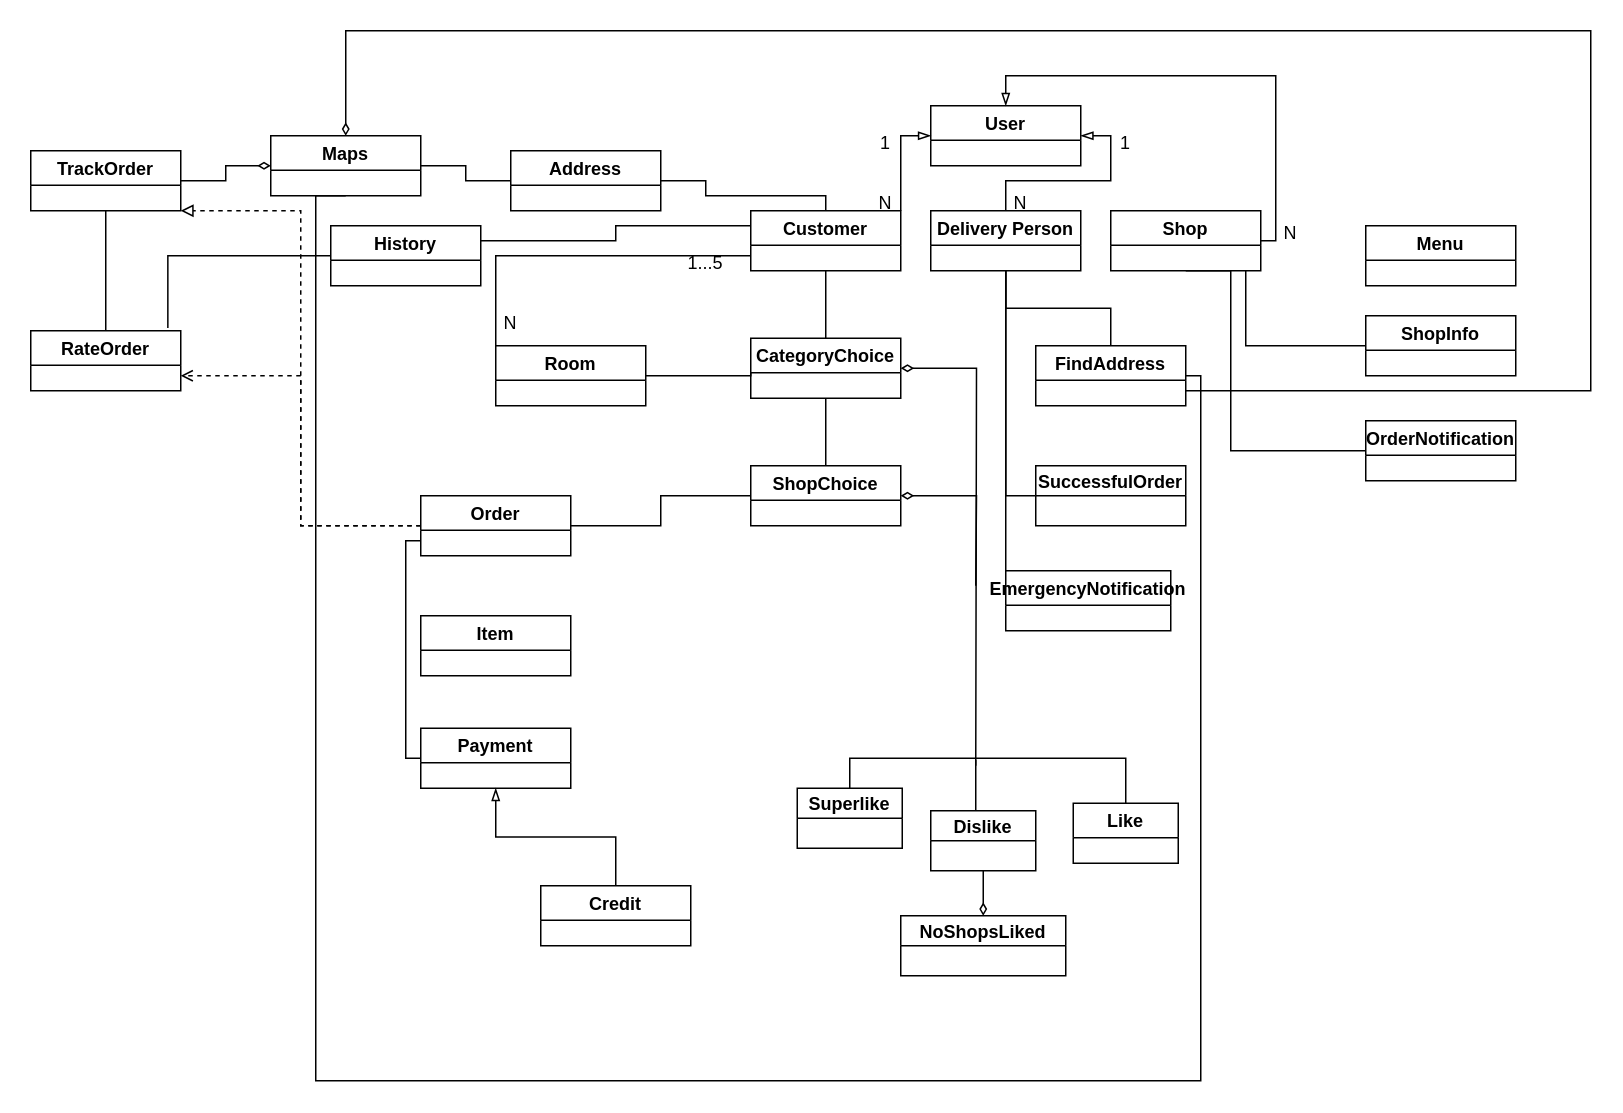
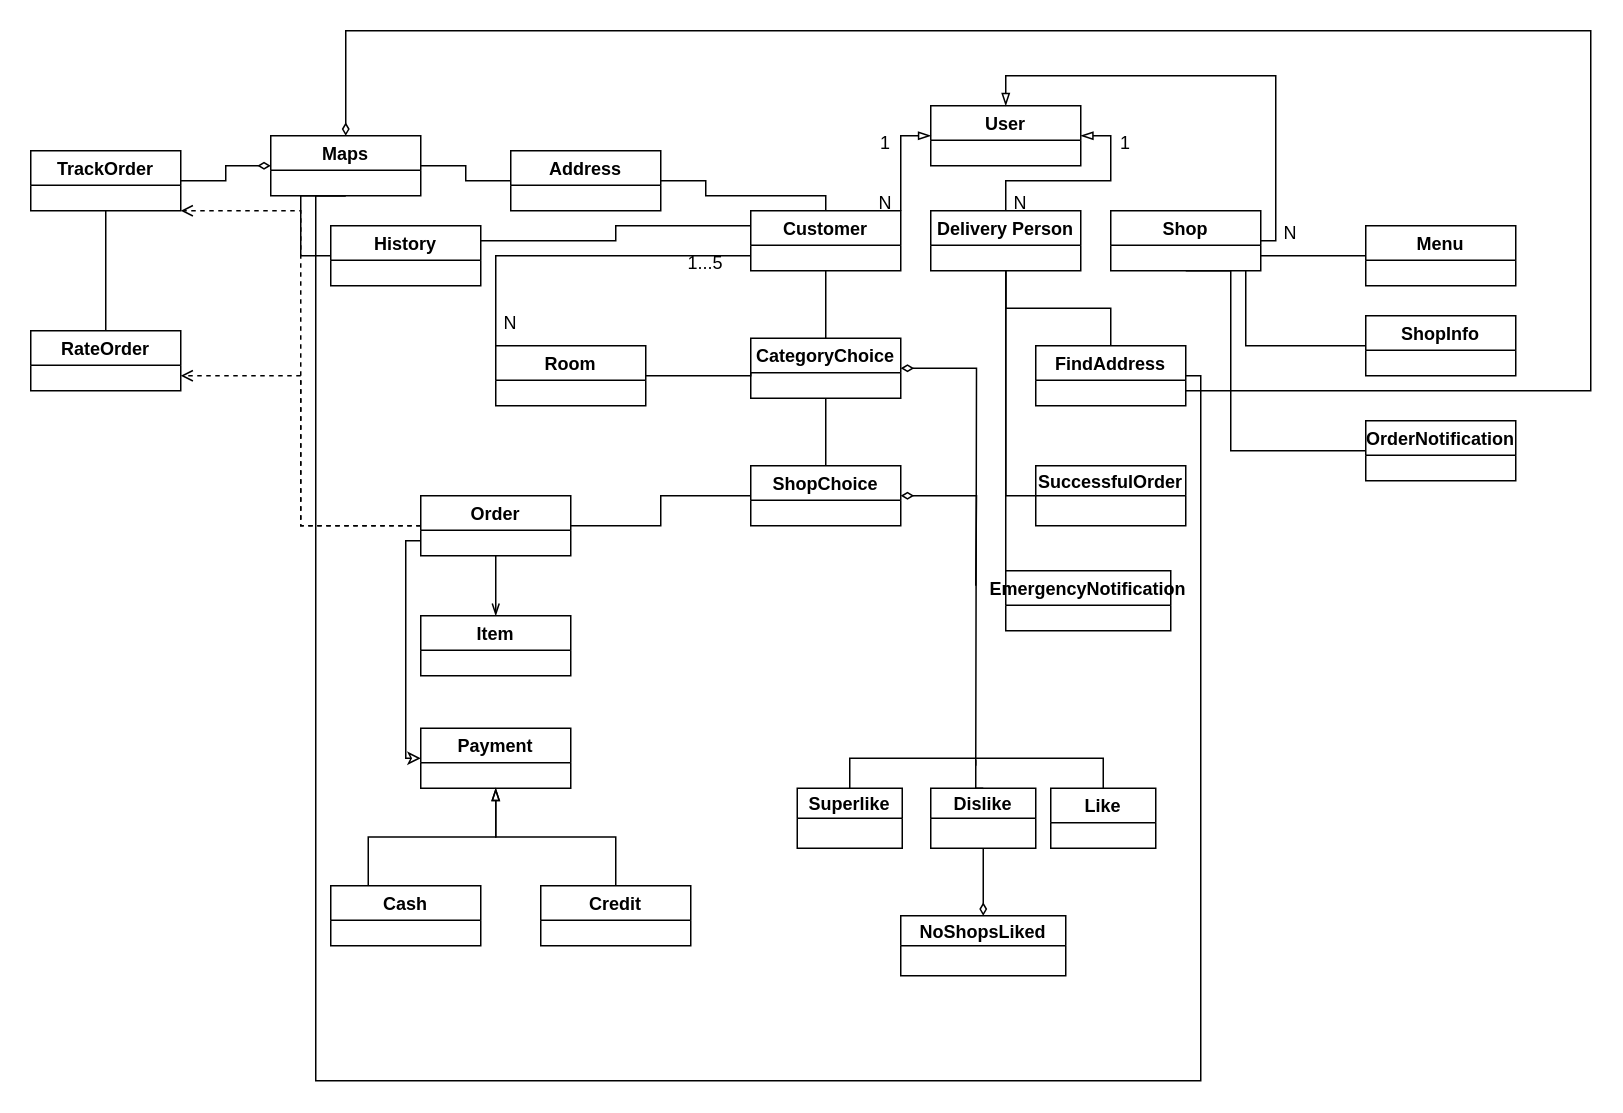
edge "Order" -> "TrackOrder": arrowhead block -> open
edge "History" -- "RateOrder": now "History" -- "Maps"
edge "Shop" -- "Menu": added
edge "Order" -> "Item": added
edge "Order" -- "Payment": arrowhead none -> classic
node "Like": moved (1126, 833) -> (1103, 818)
edge "Cash" -> "Payment": added
node "Dislike": moved (983, 841) -> (983, 818)
node "Cash": added
